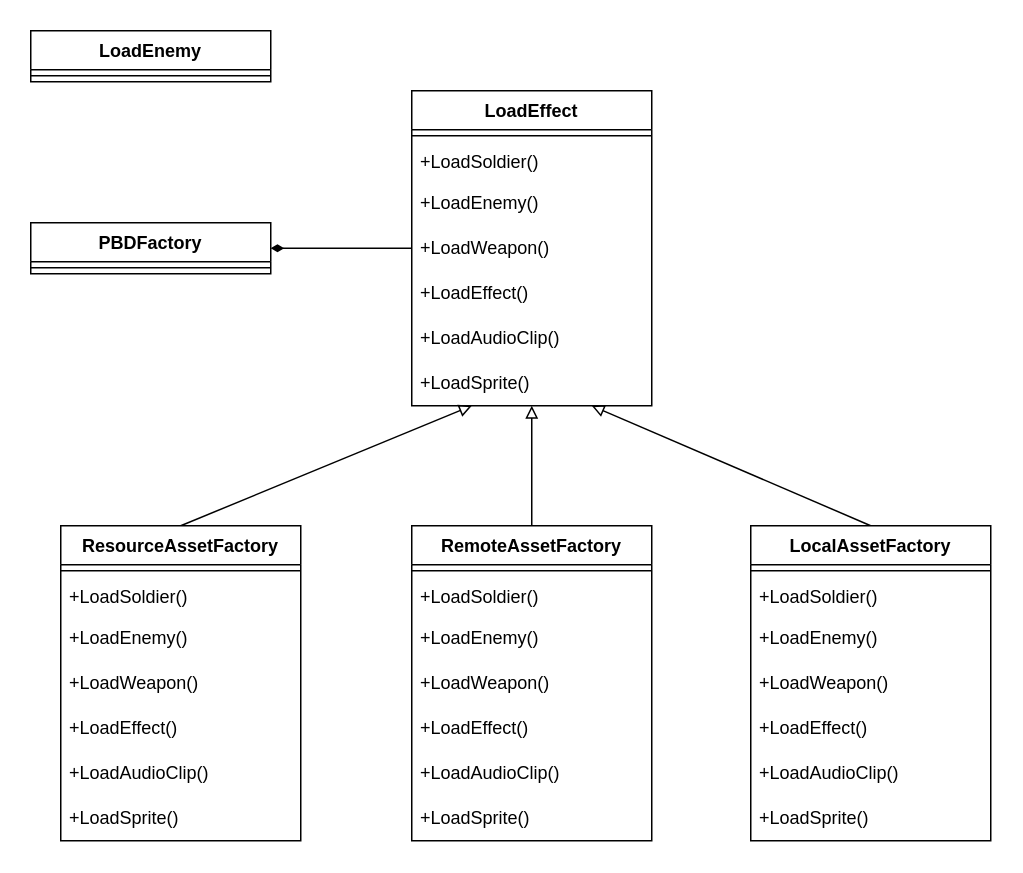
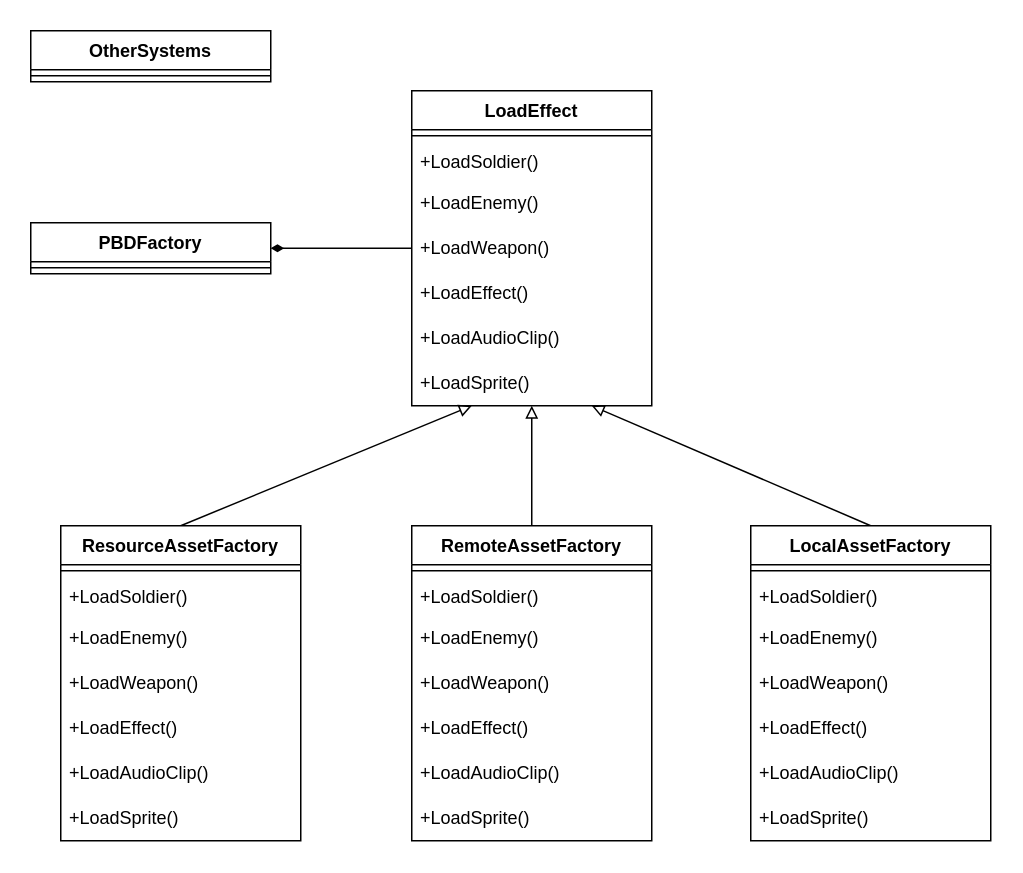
node "LoadEnemy": label "LoadEnemy" -> "OtherSystems"
